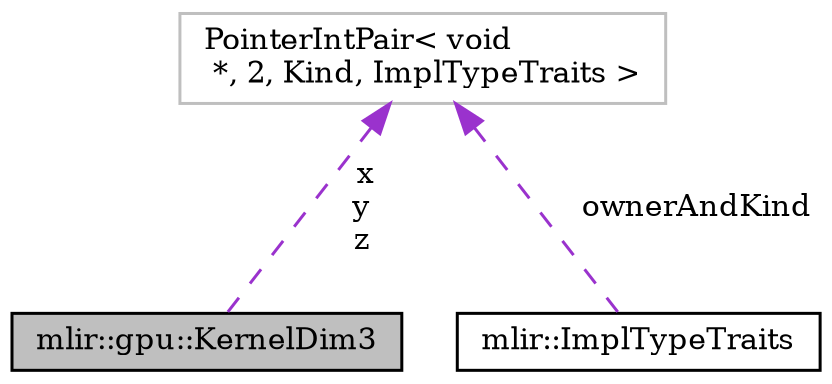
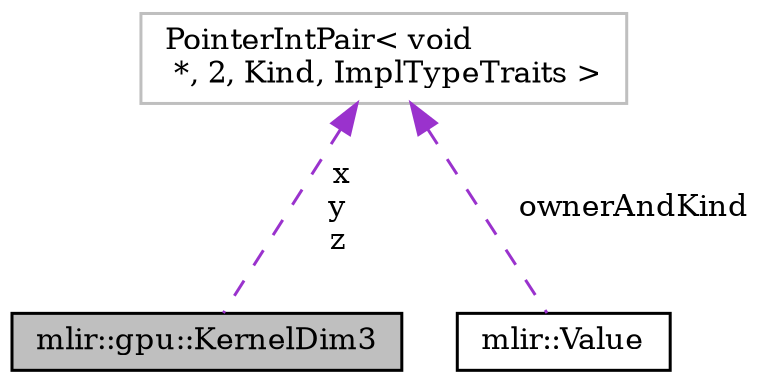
node "mlir::ImplTypeTraits": label "mlir::ImplTypeTraits" -> "mlir::Value"
